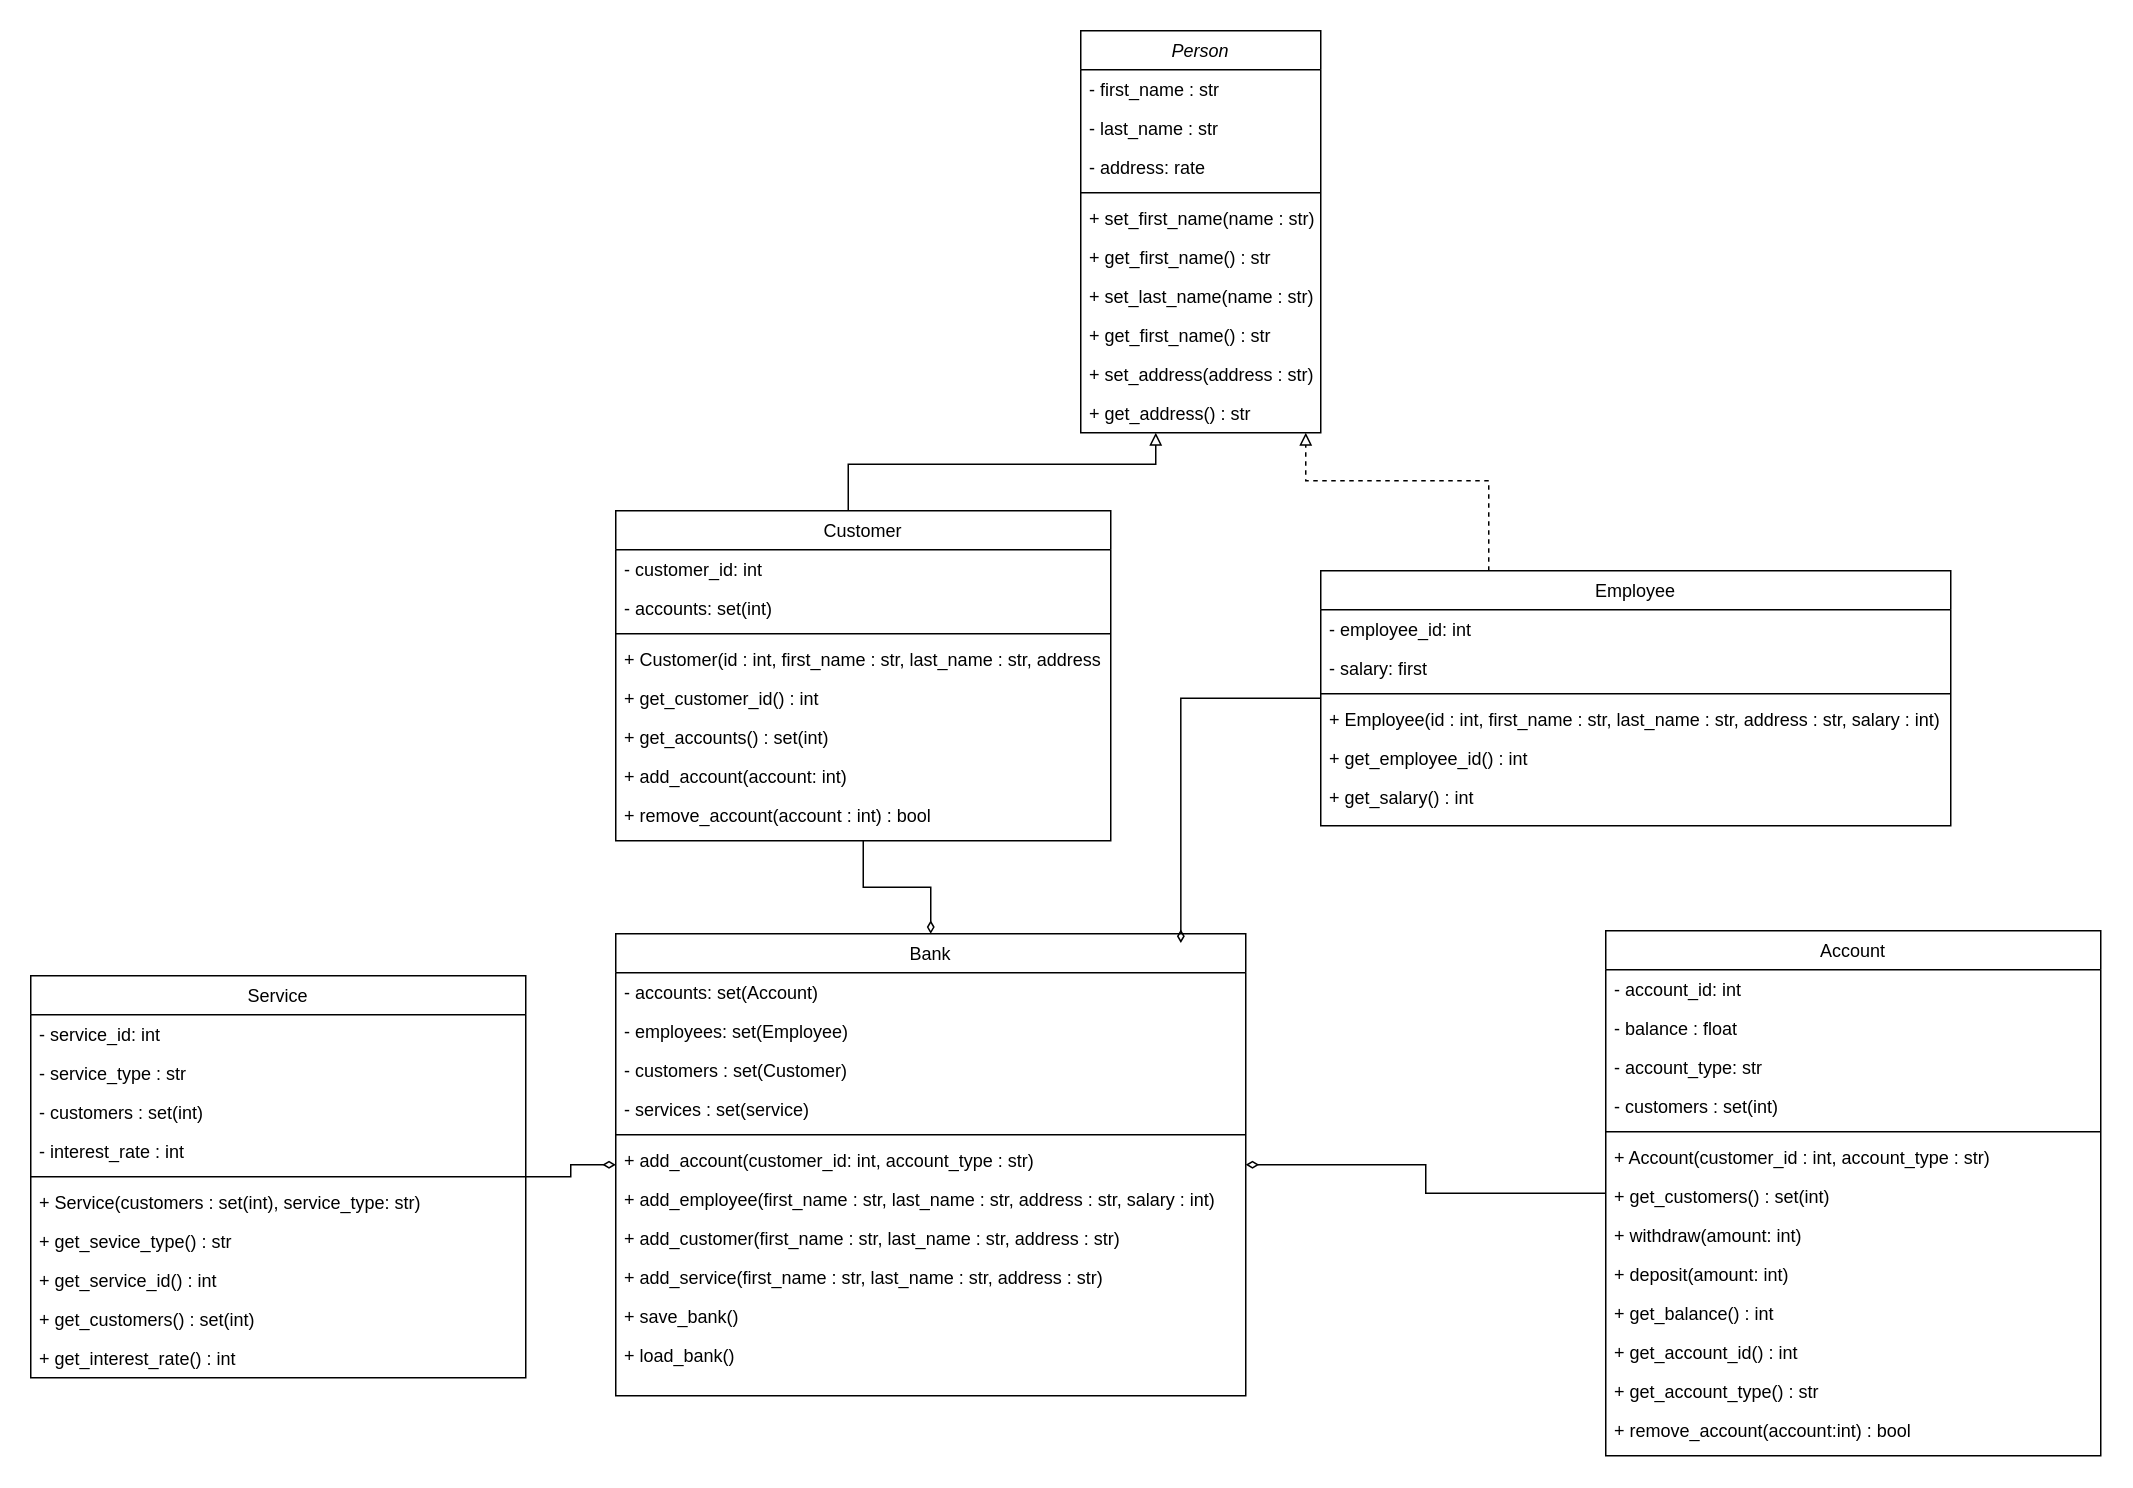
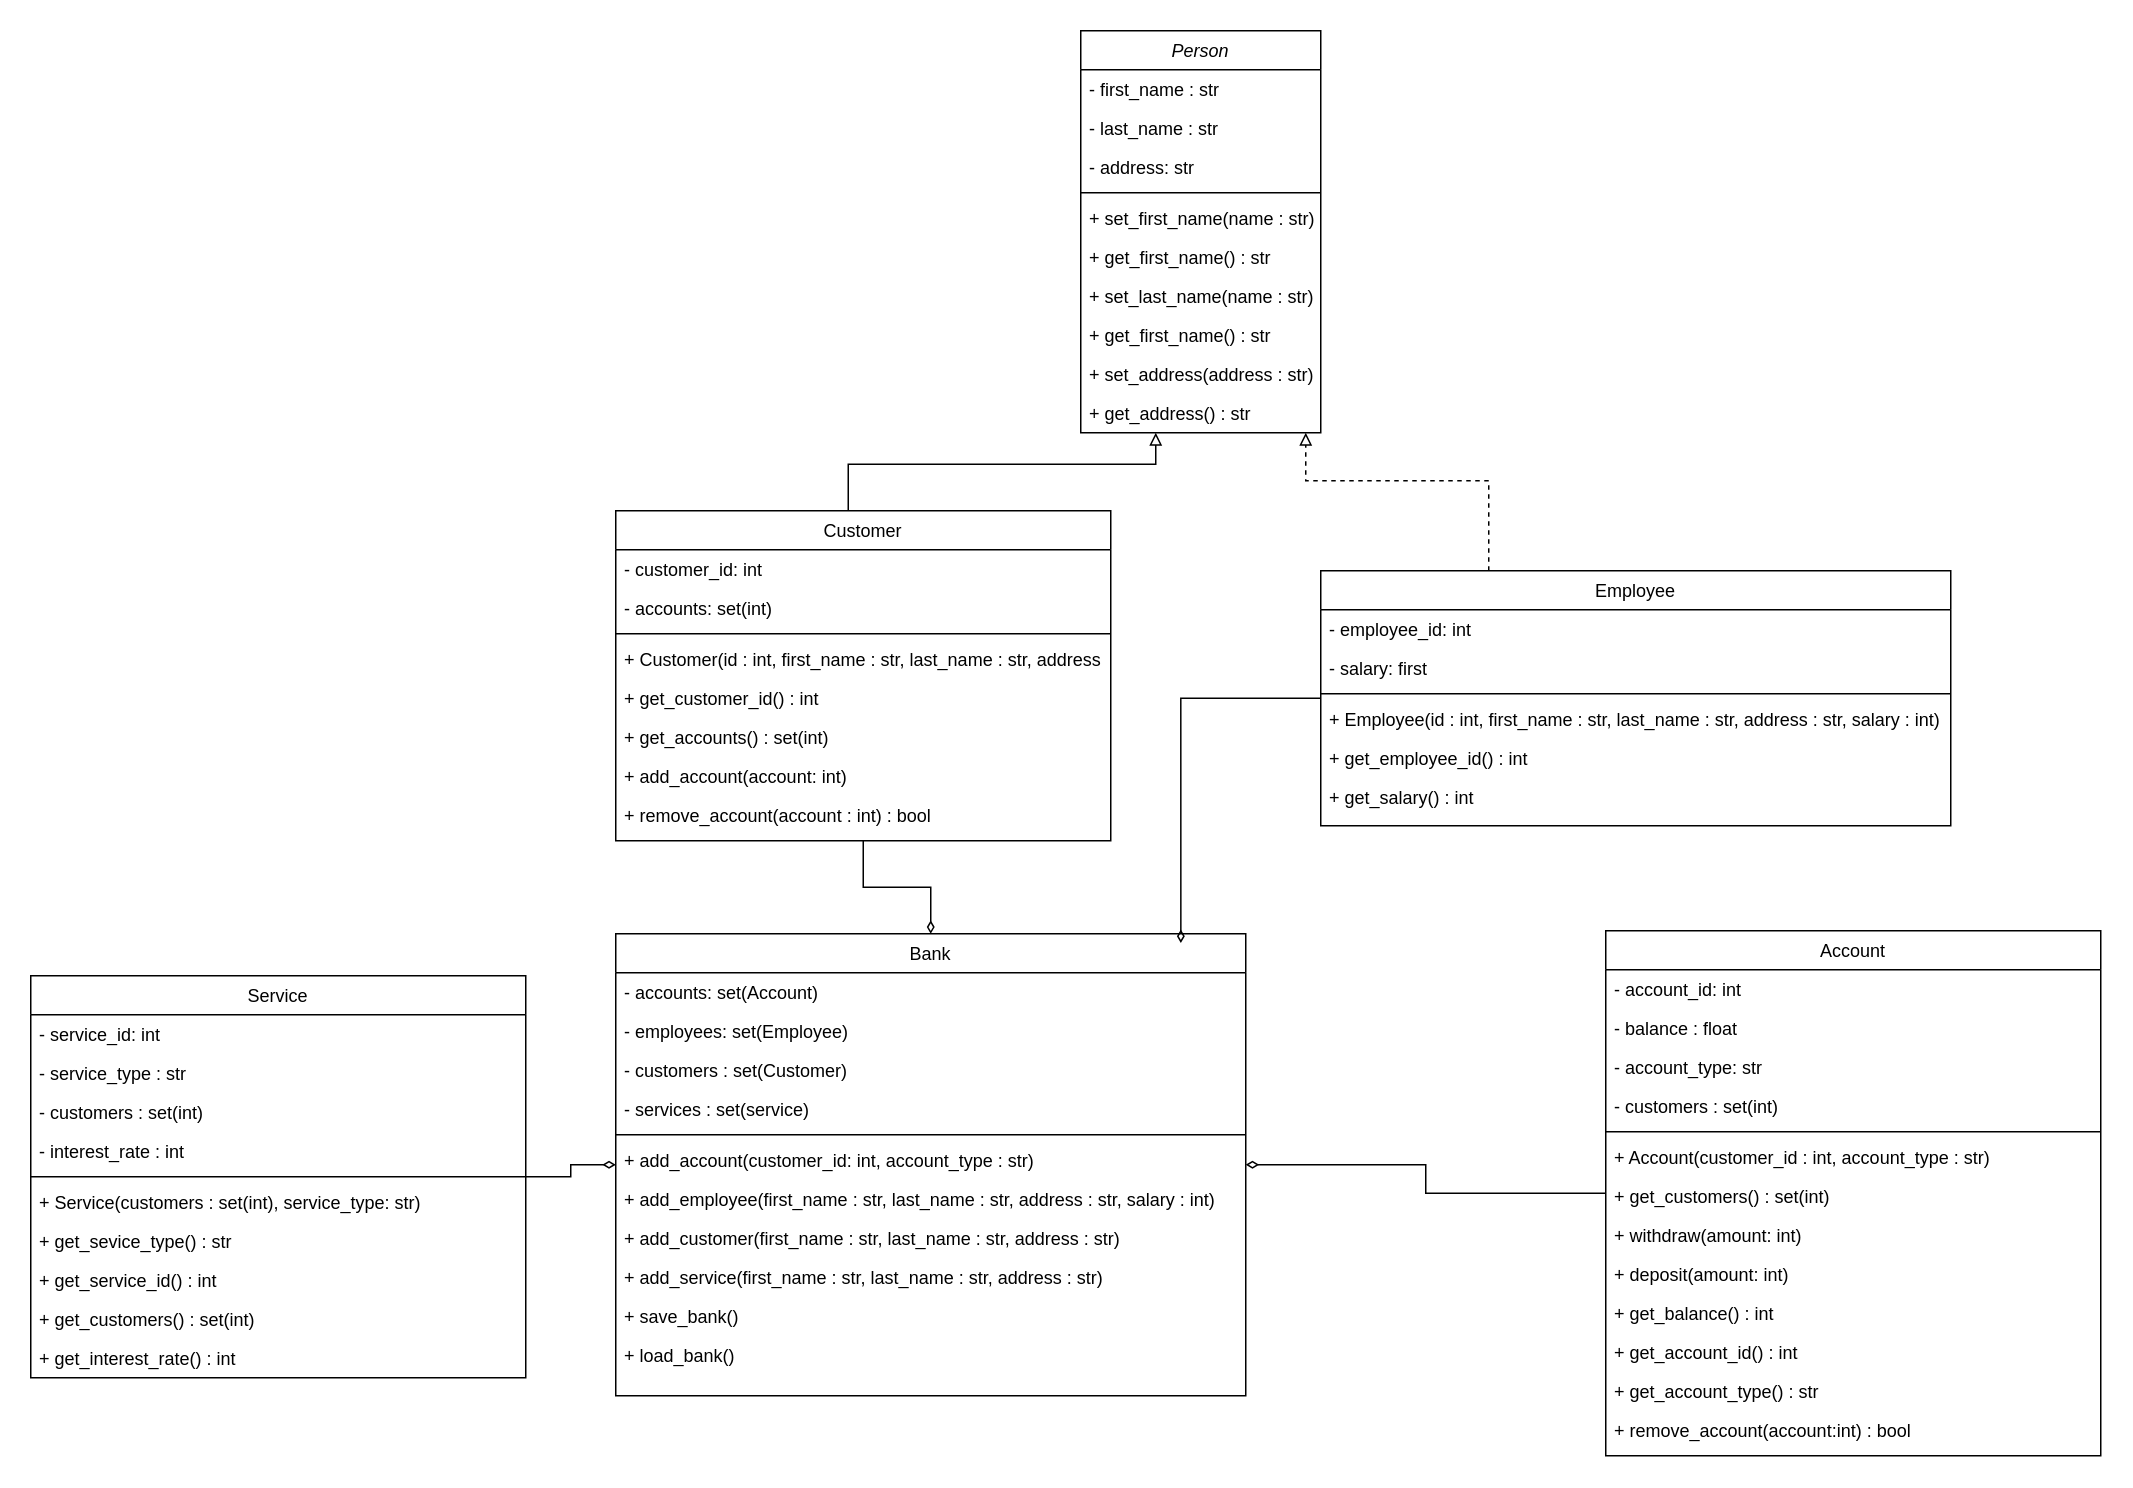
node "- address: rate": label "- address: rate" -> "- address: str"
